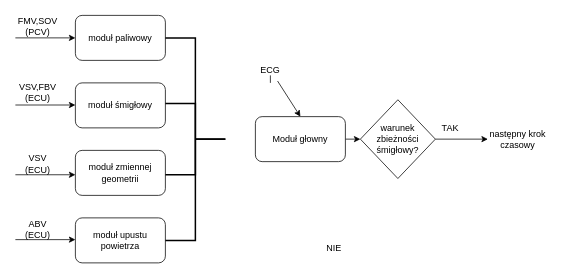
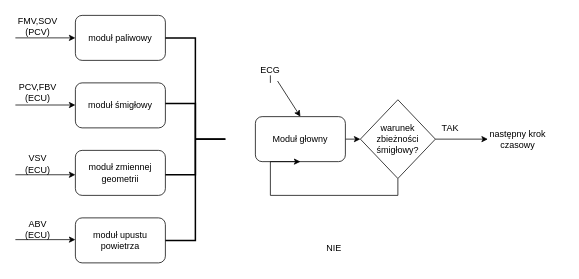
node "VSV,FBV (ECU)": label "VSV,FBV (ECU)" -> "PCV,FBV (ECU)"
edge "warunek zbieżności śmigłowy?" -> "Moduł głowny": added
